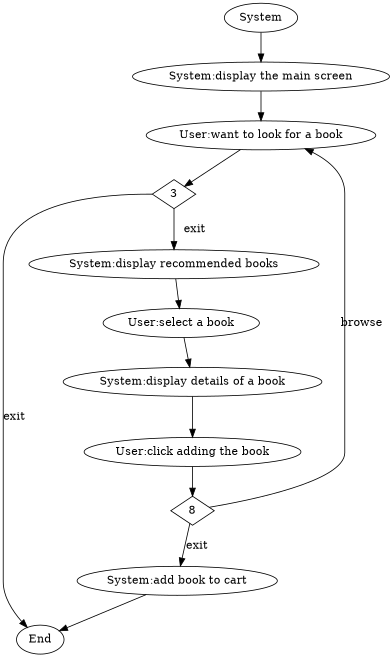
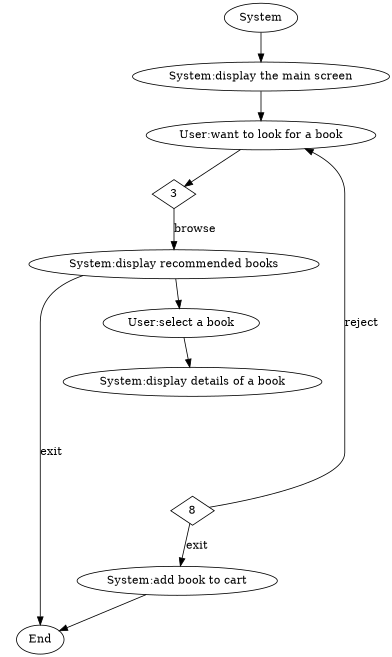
edge "3" -> "System:display recommended books": label "exit" -> "browse"
edge "8" -> "User:want to look for a book": label "browse" -> "reject"
edge "3" -> "End": now "System:display recommended books" -> "End"
node "User:click adding the book": removed
